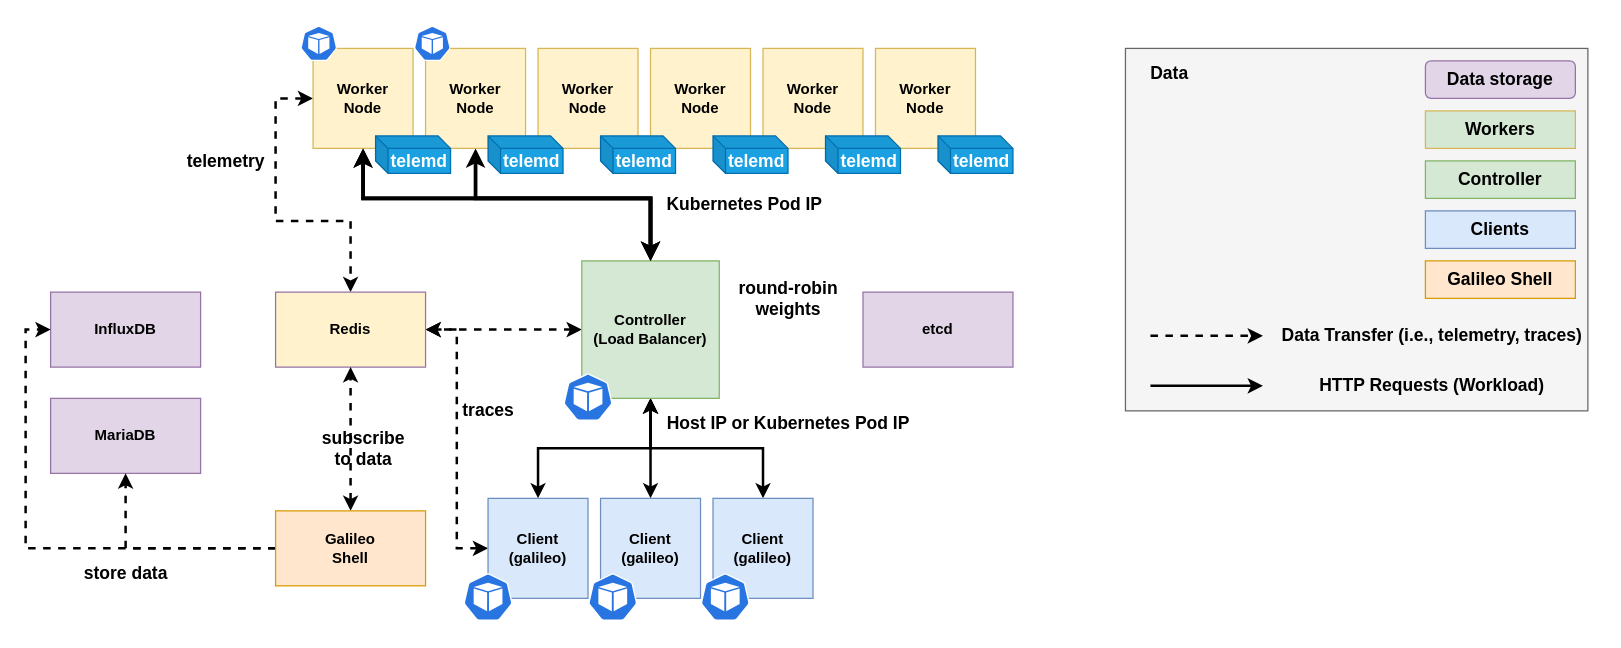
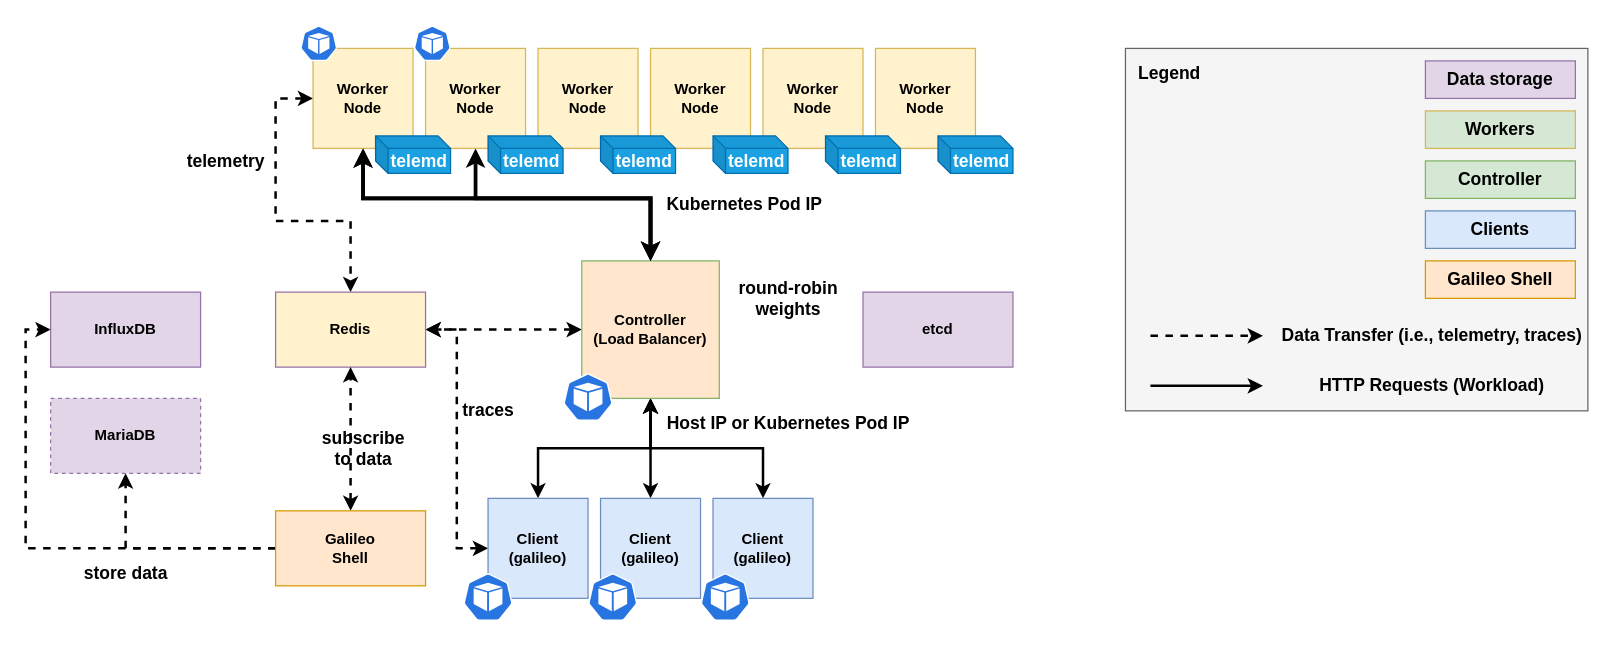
node "Data": label "Data" -> "Legend"
node "Data storage": shape rounded rectangle -> rectangle
node "Controller (Load Balancer)": fillcolor #d5e8d4 -> #ffe6cc
node "MariaDB": style solid -> dashed
